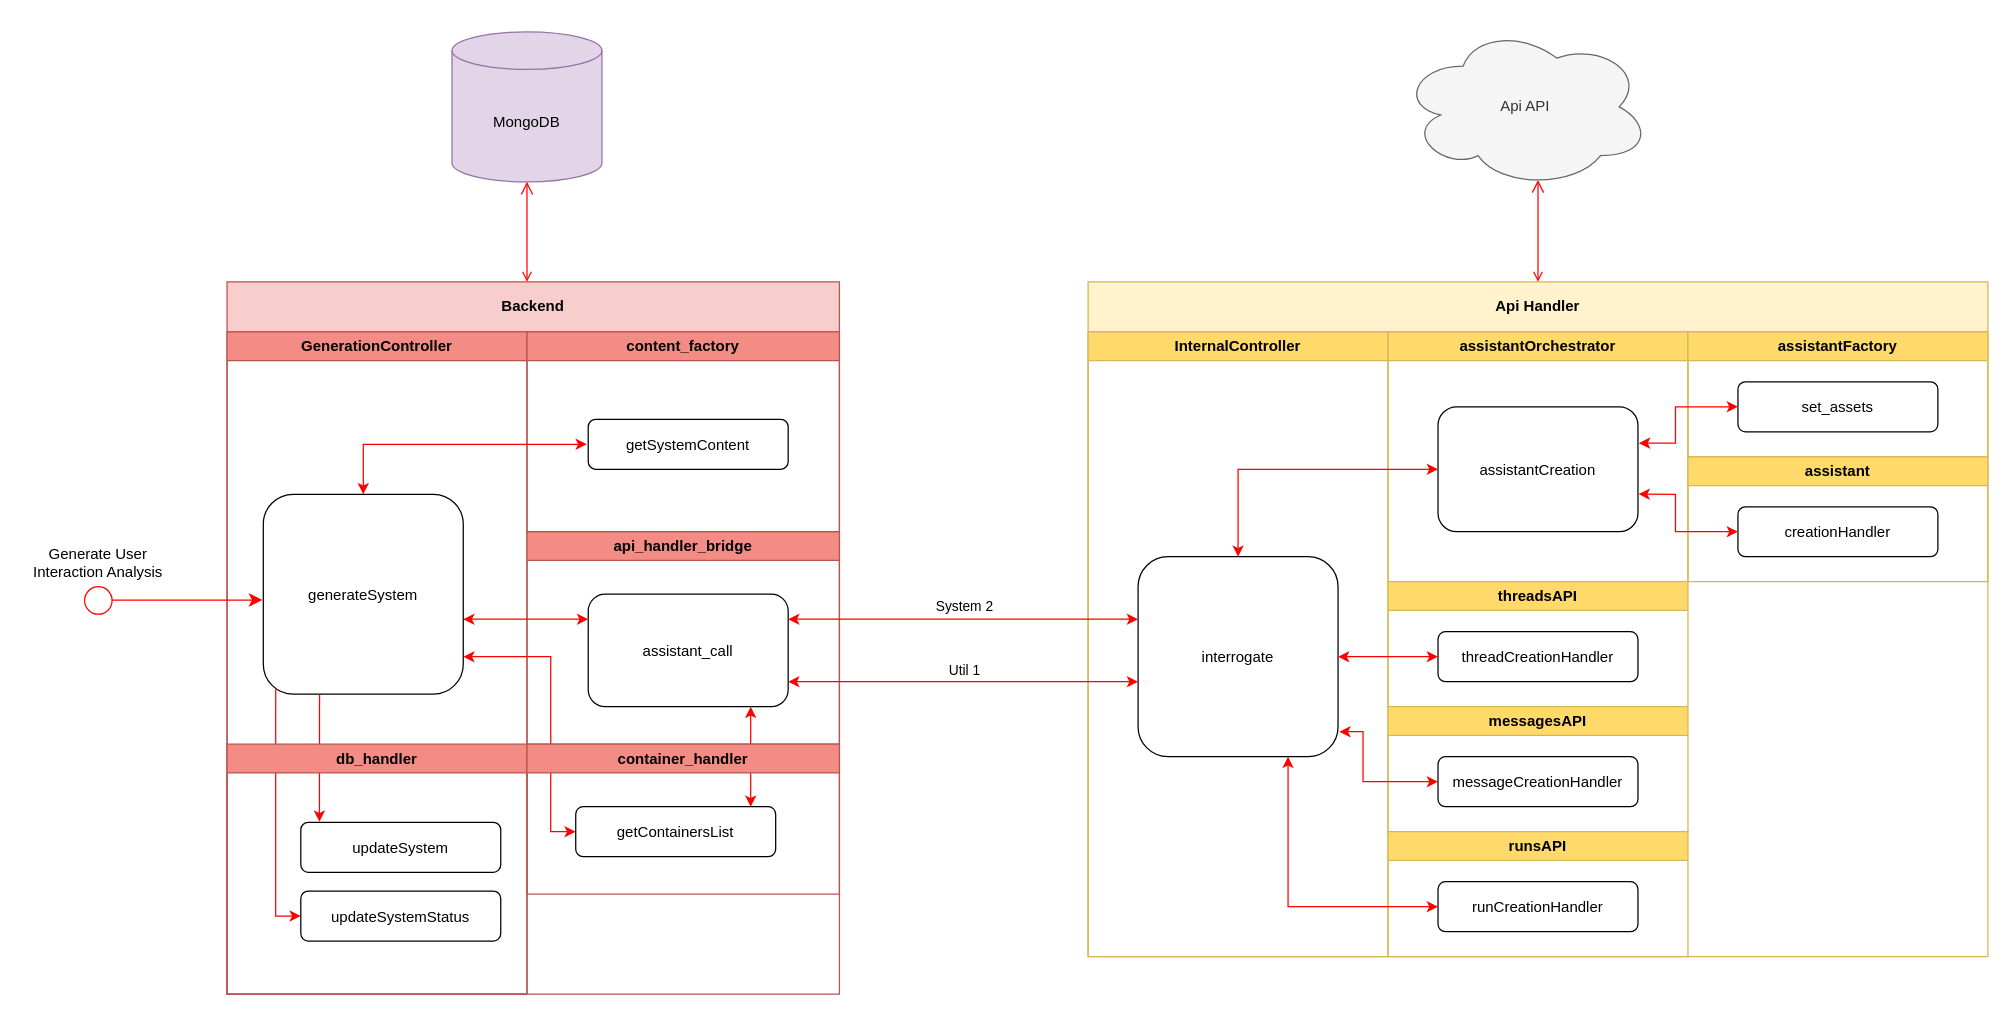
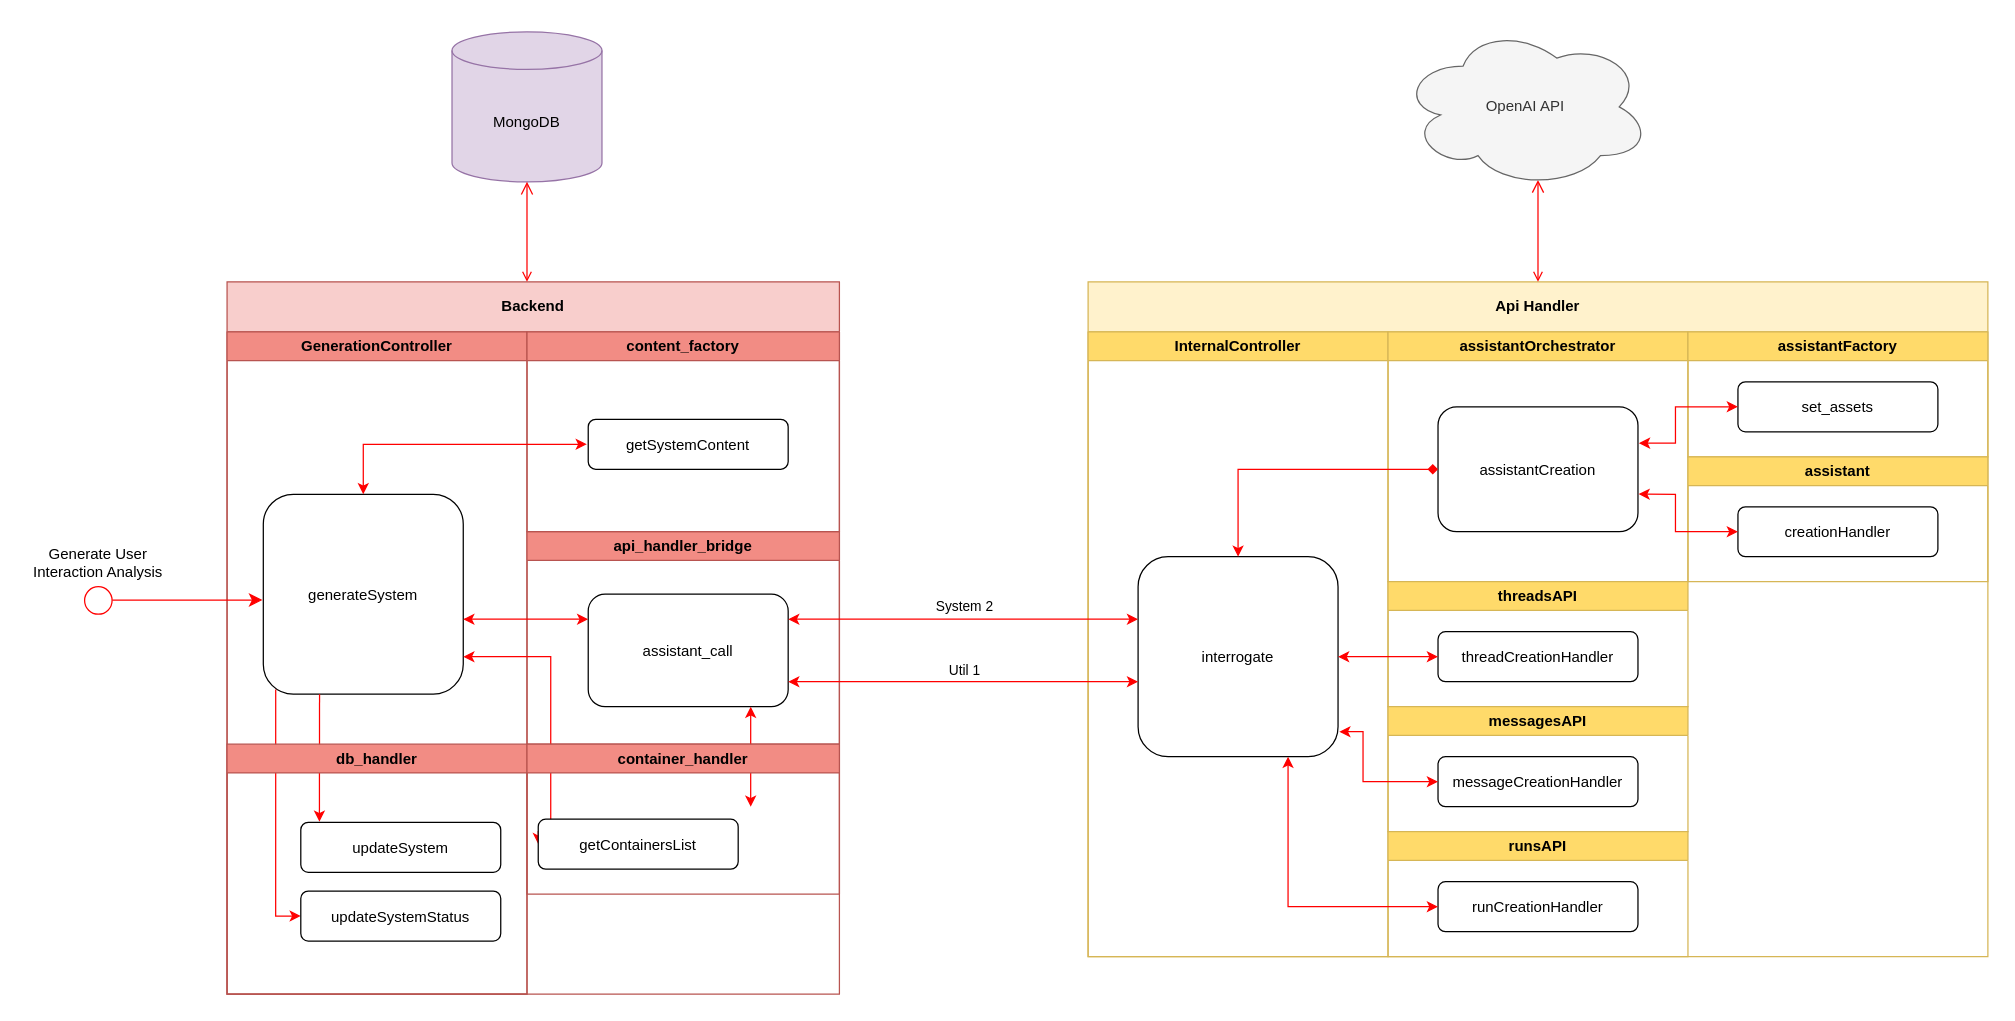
node "Api API": label "Api API" -> "OpenAI API"
edge "assistantCreation" -- "interrogate": arrowhead classic -> diamond
node "getContainersList": moved (676, 832) -> (638, 844)
